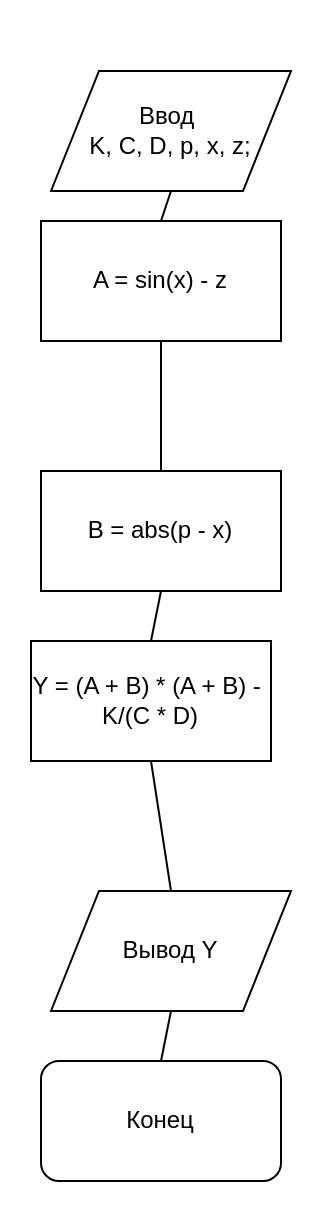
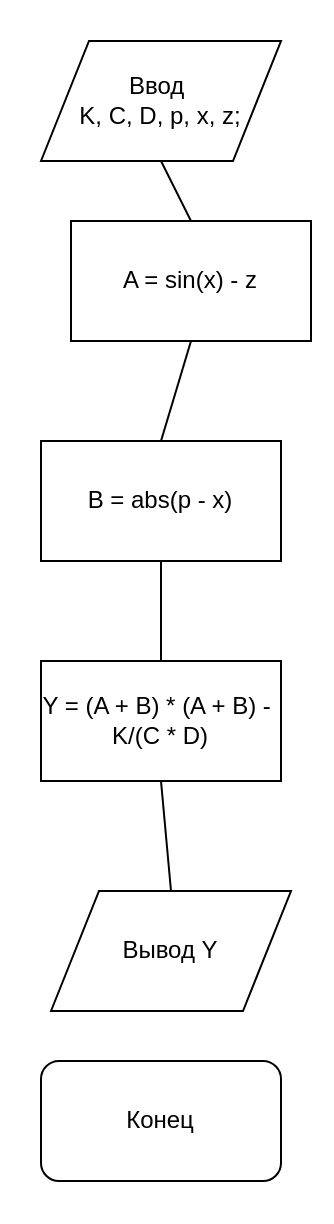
node "Ввод K, C, D, p, x, z;": moved (171, 131) -> (161, 101)
node "A = sin(x) - z": moved (161, 281) -> (191, 281)
node "B = abs(p - x)": moved (161, 531) -> (161, 501)
node "Y = (A + B) * (A + B) - K/(C * D)": moved (151, 701) -> (161, 721)
edge "Вывод Y" -- "Конец": removed
